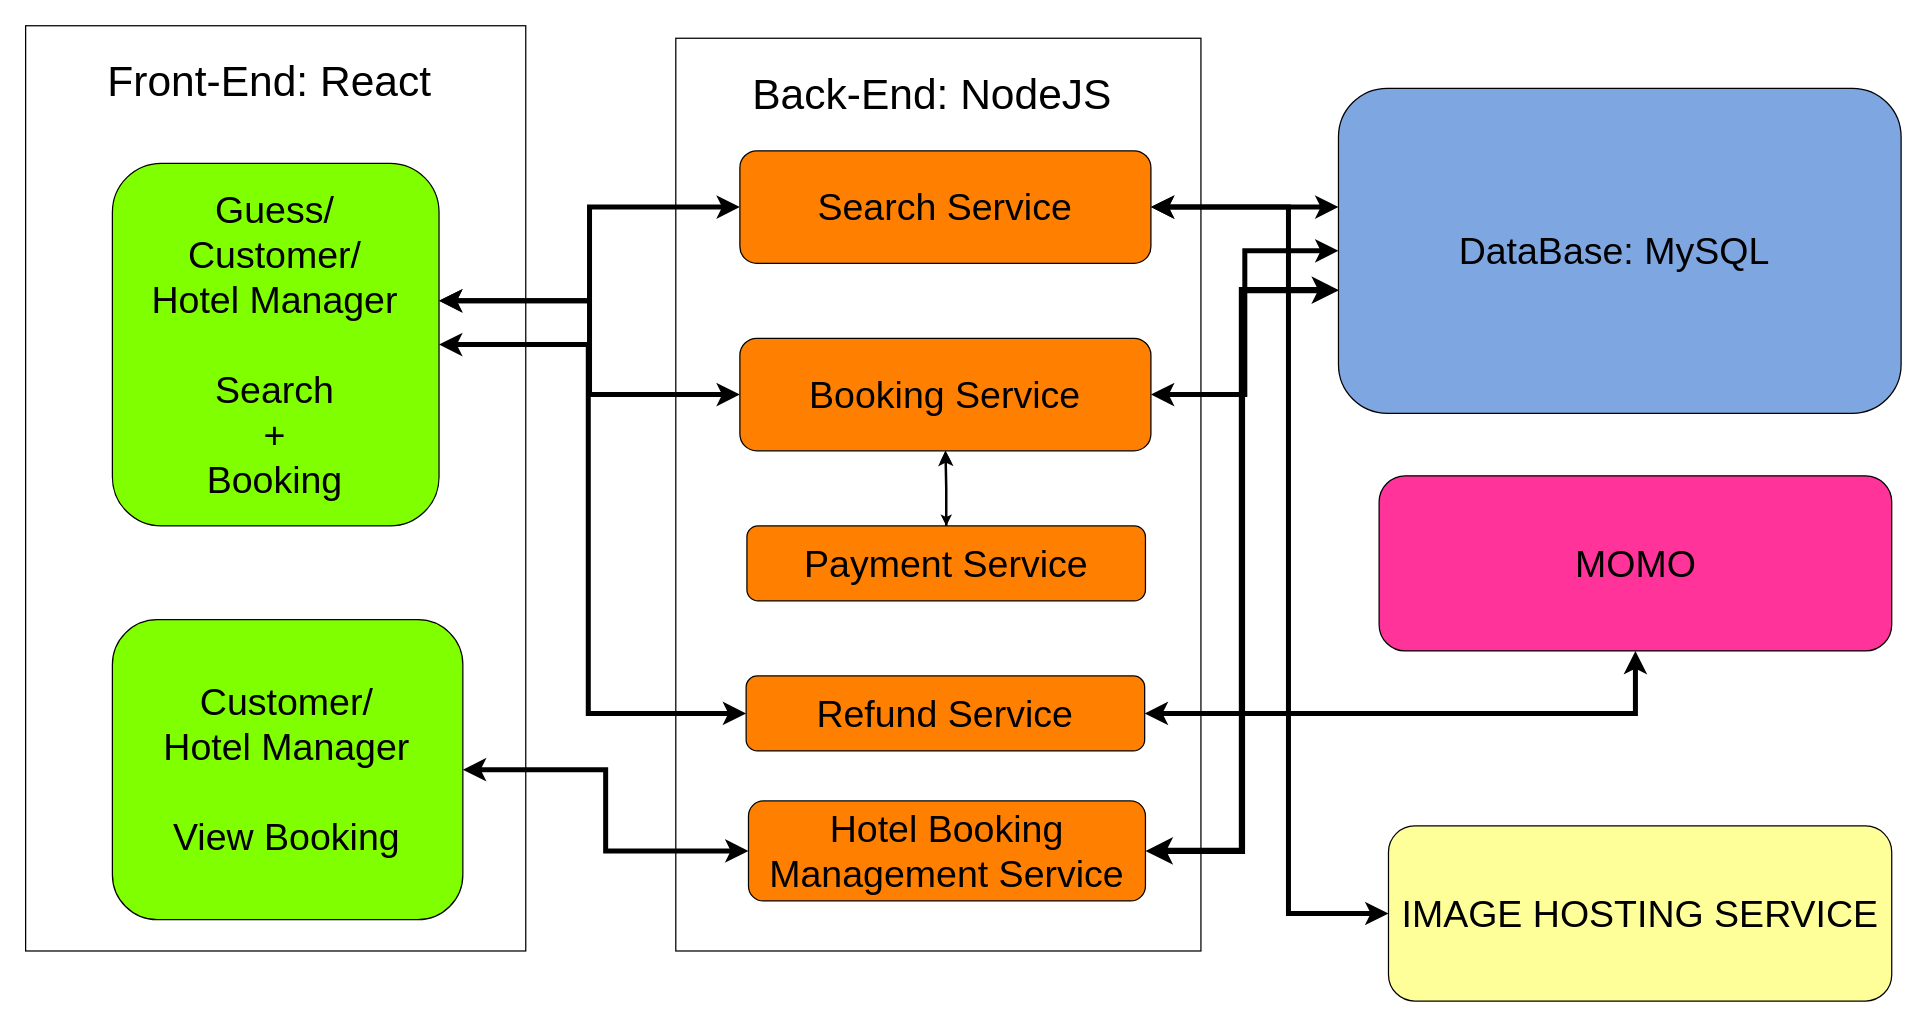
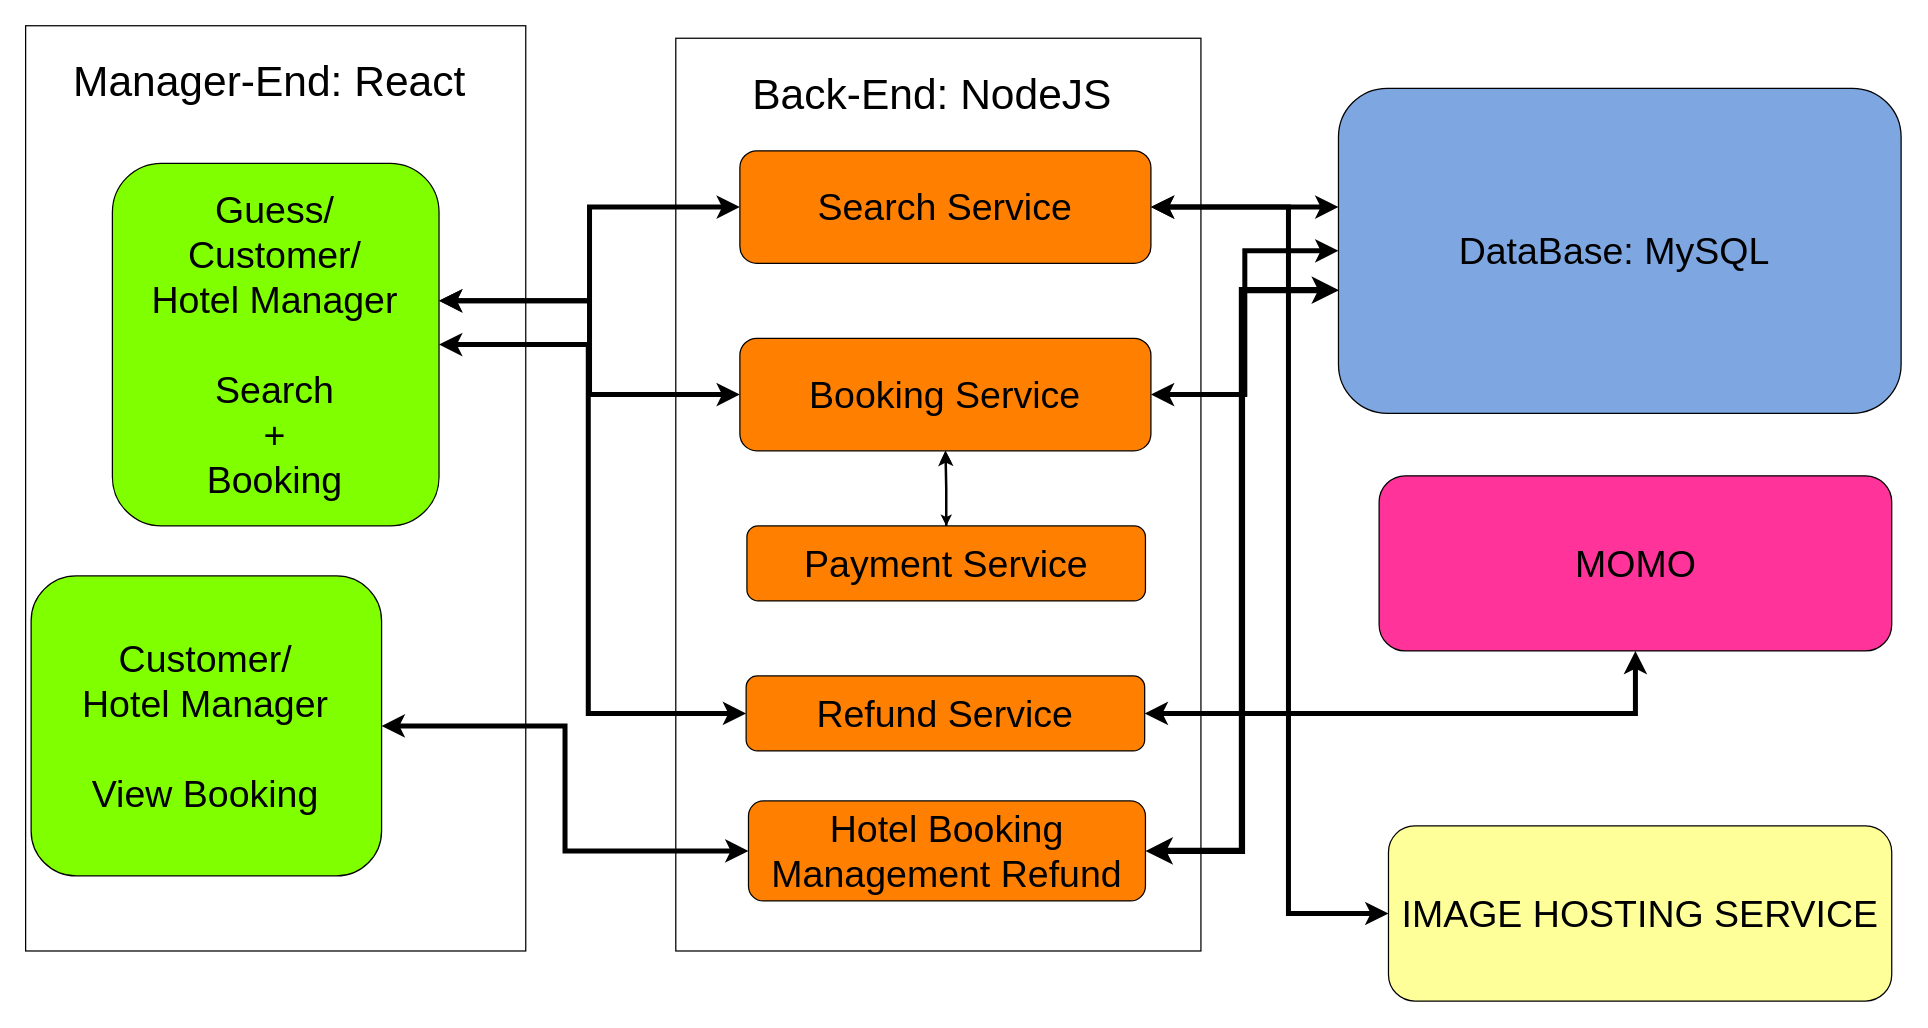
node "Front-End: React": label "Front-End: React" -> "Manager-End: React"
node "Customer/Hotel Manager View Booking": moved (288, 769) -> (206, 726)
node "Hotel Booking Management Service": label "Hotel Booking Management Service" -> "Hotel Booking Management Refund"
